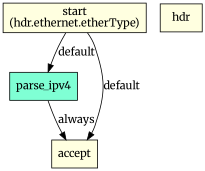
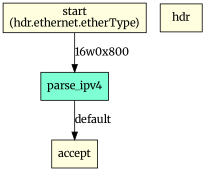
edge "start (hdr.ethernet.etherType)" -> "parse_ipv4": label "default" -> "16w0x800"
edge "start (hdr.ethernet.etherType)" -> "accept": removed, label "default"
edge "parse_ipv4" -> "accept": label "always" -> "default"
